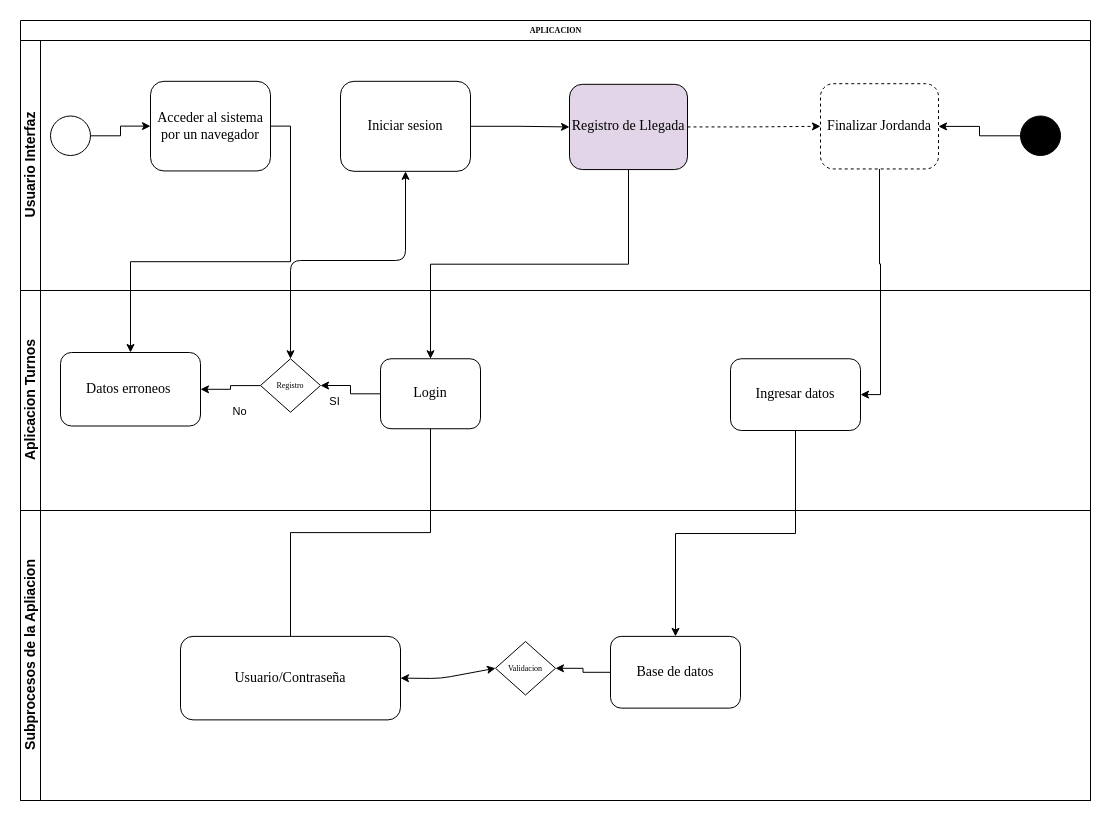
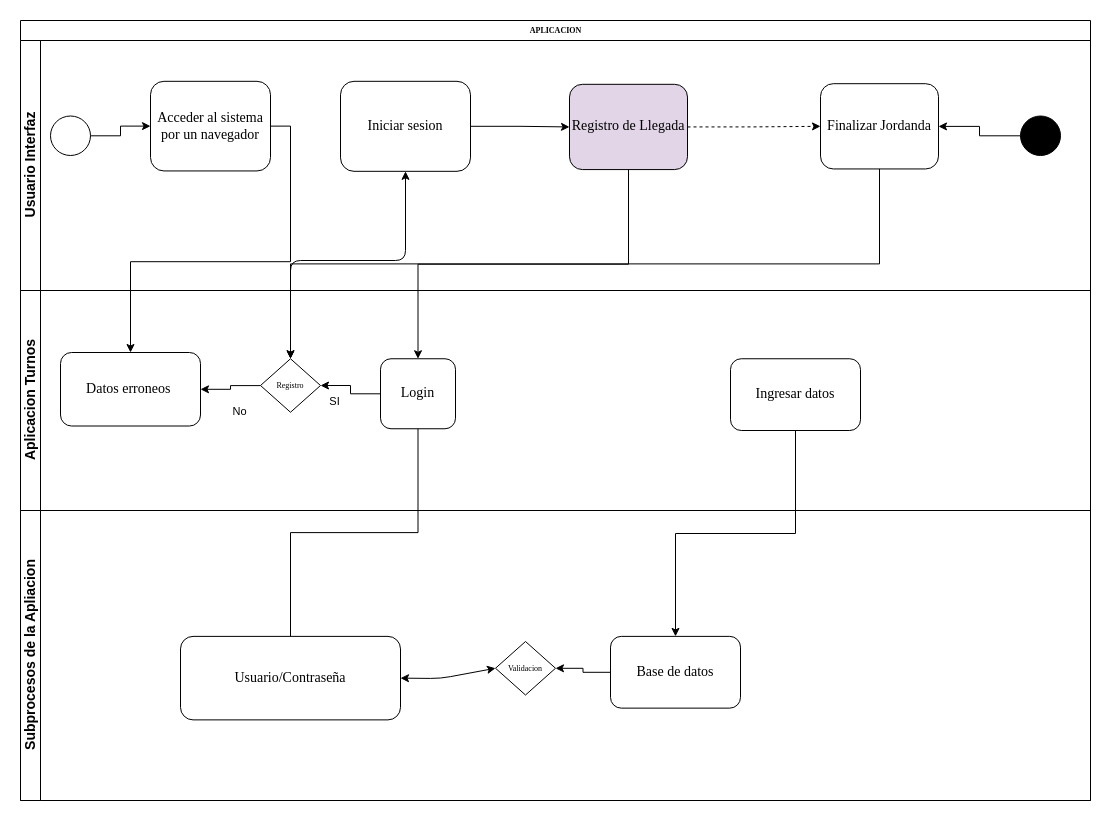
node "Finalizar Jordanda": style dashed -> solid
edge "Finalizar Jordanda" -> "Ingresar datos": now "Finalizar Jordanda" -> "Registro"
node "Login": size 100x70 -> 75x70
